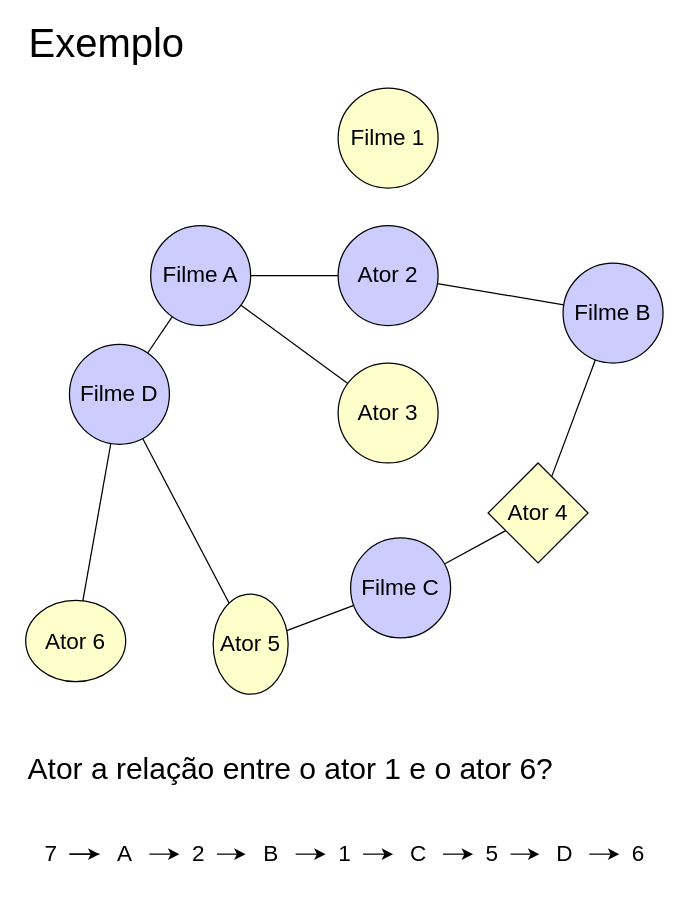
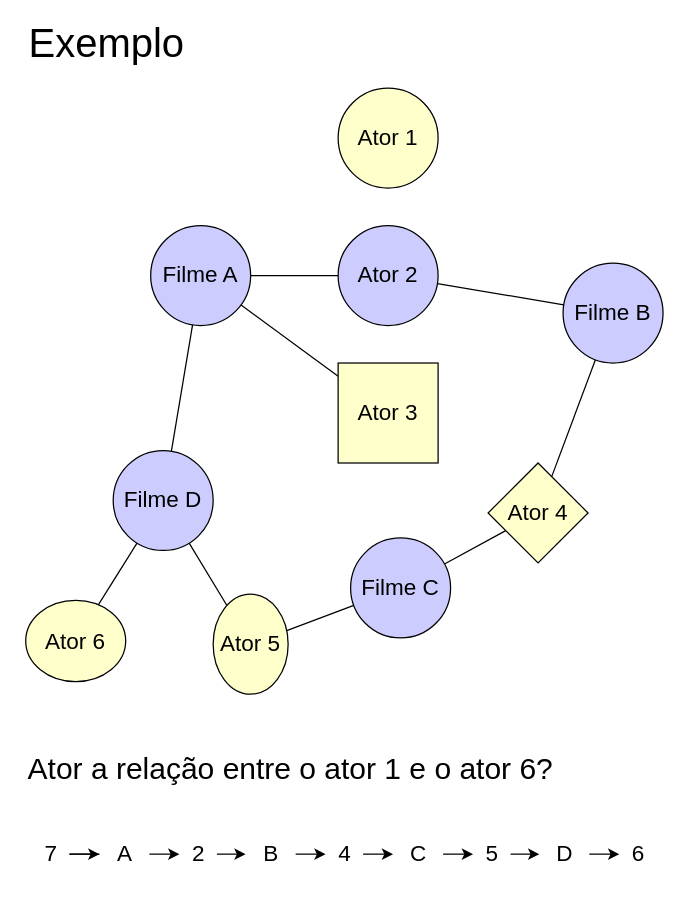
node "Filme 1": label "Filme 1" -> "Ator 1"
node "Filme D": moved (119, 394) -> (163, 501)
node "Ator 3": shape ellipse -> rectangle
node "1": label "1" -> "4"
